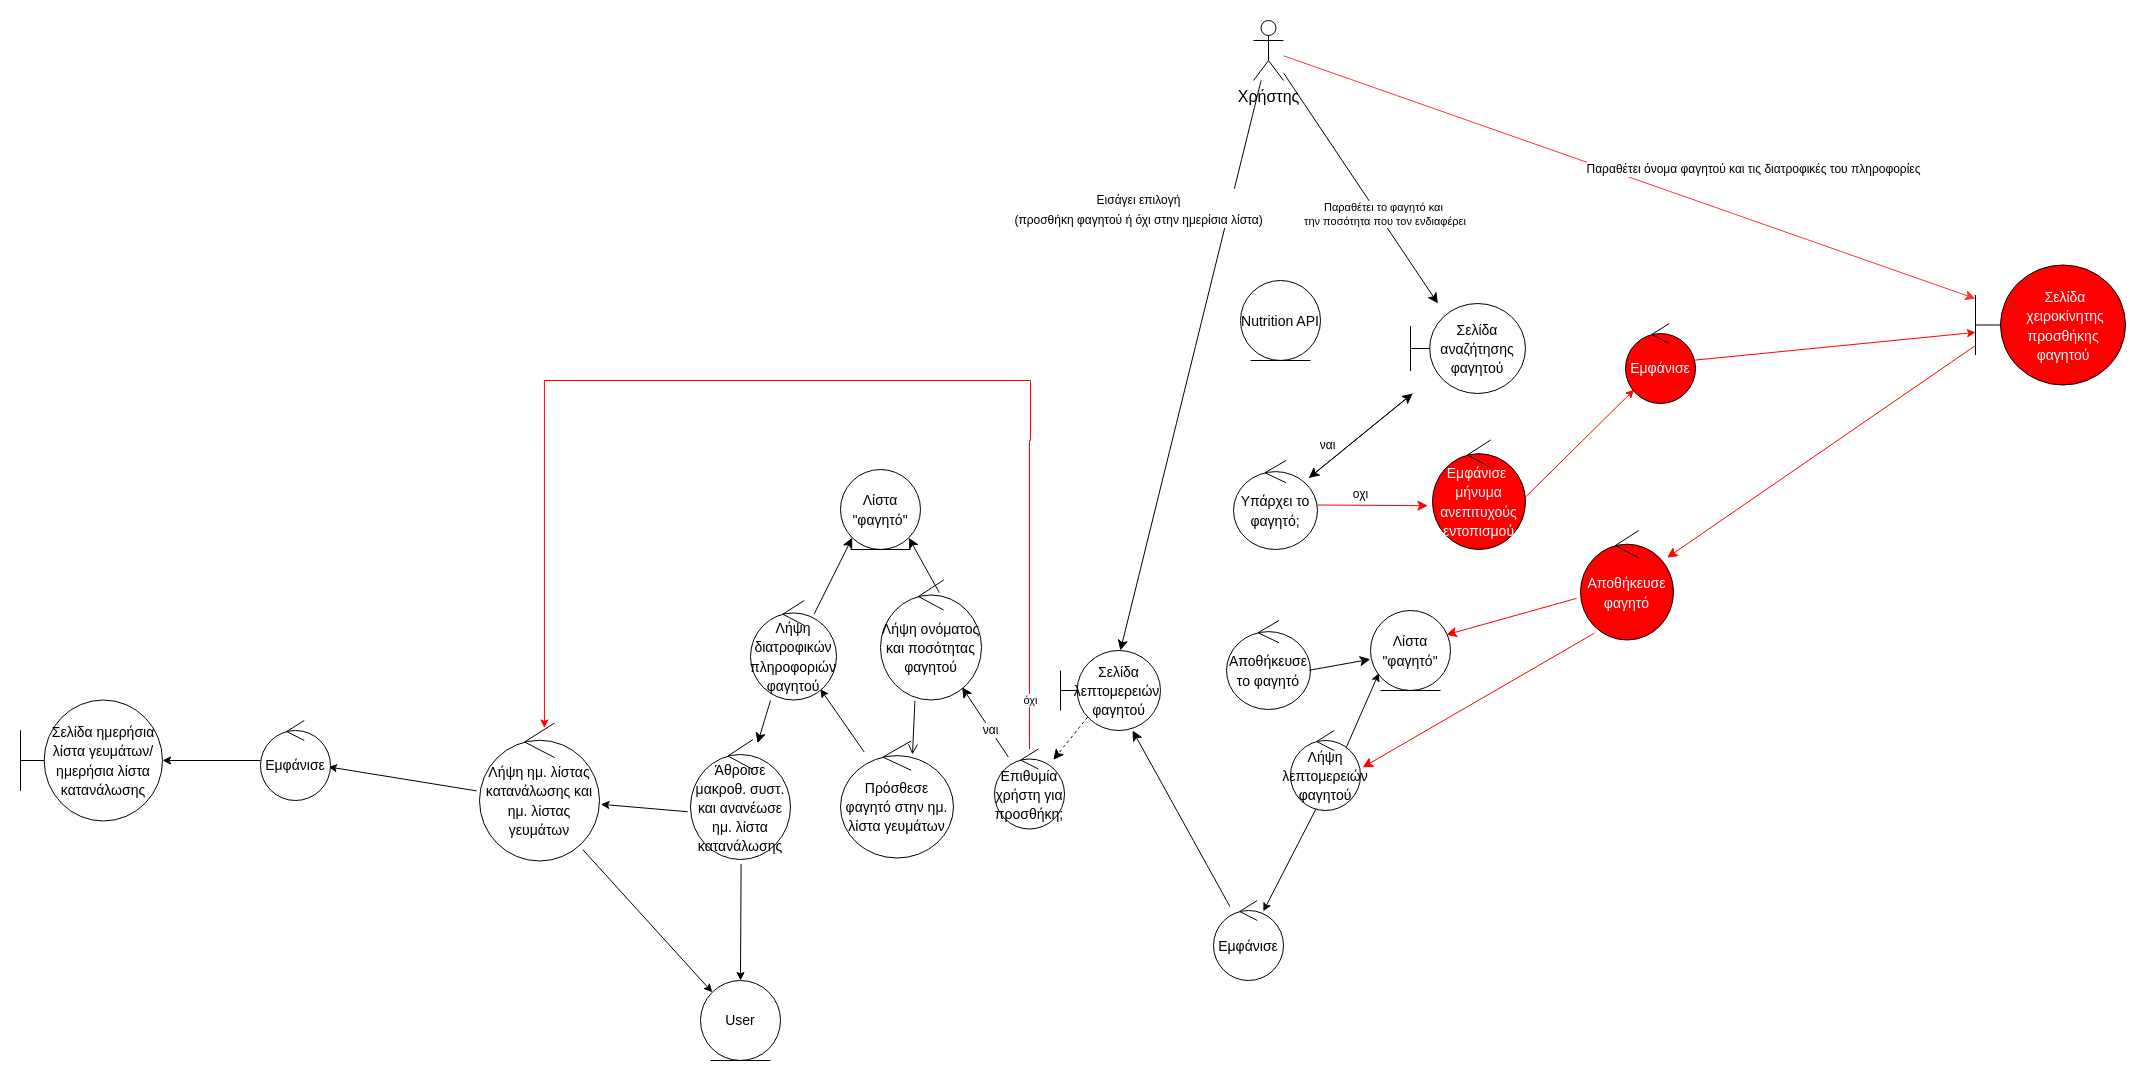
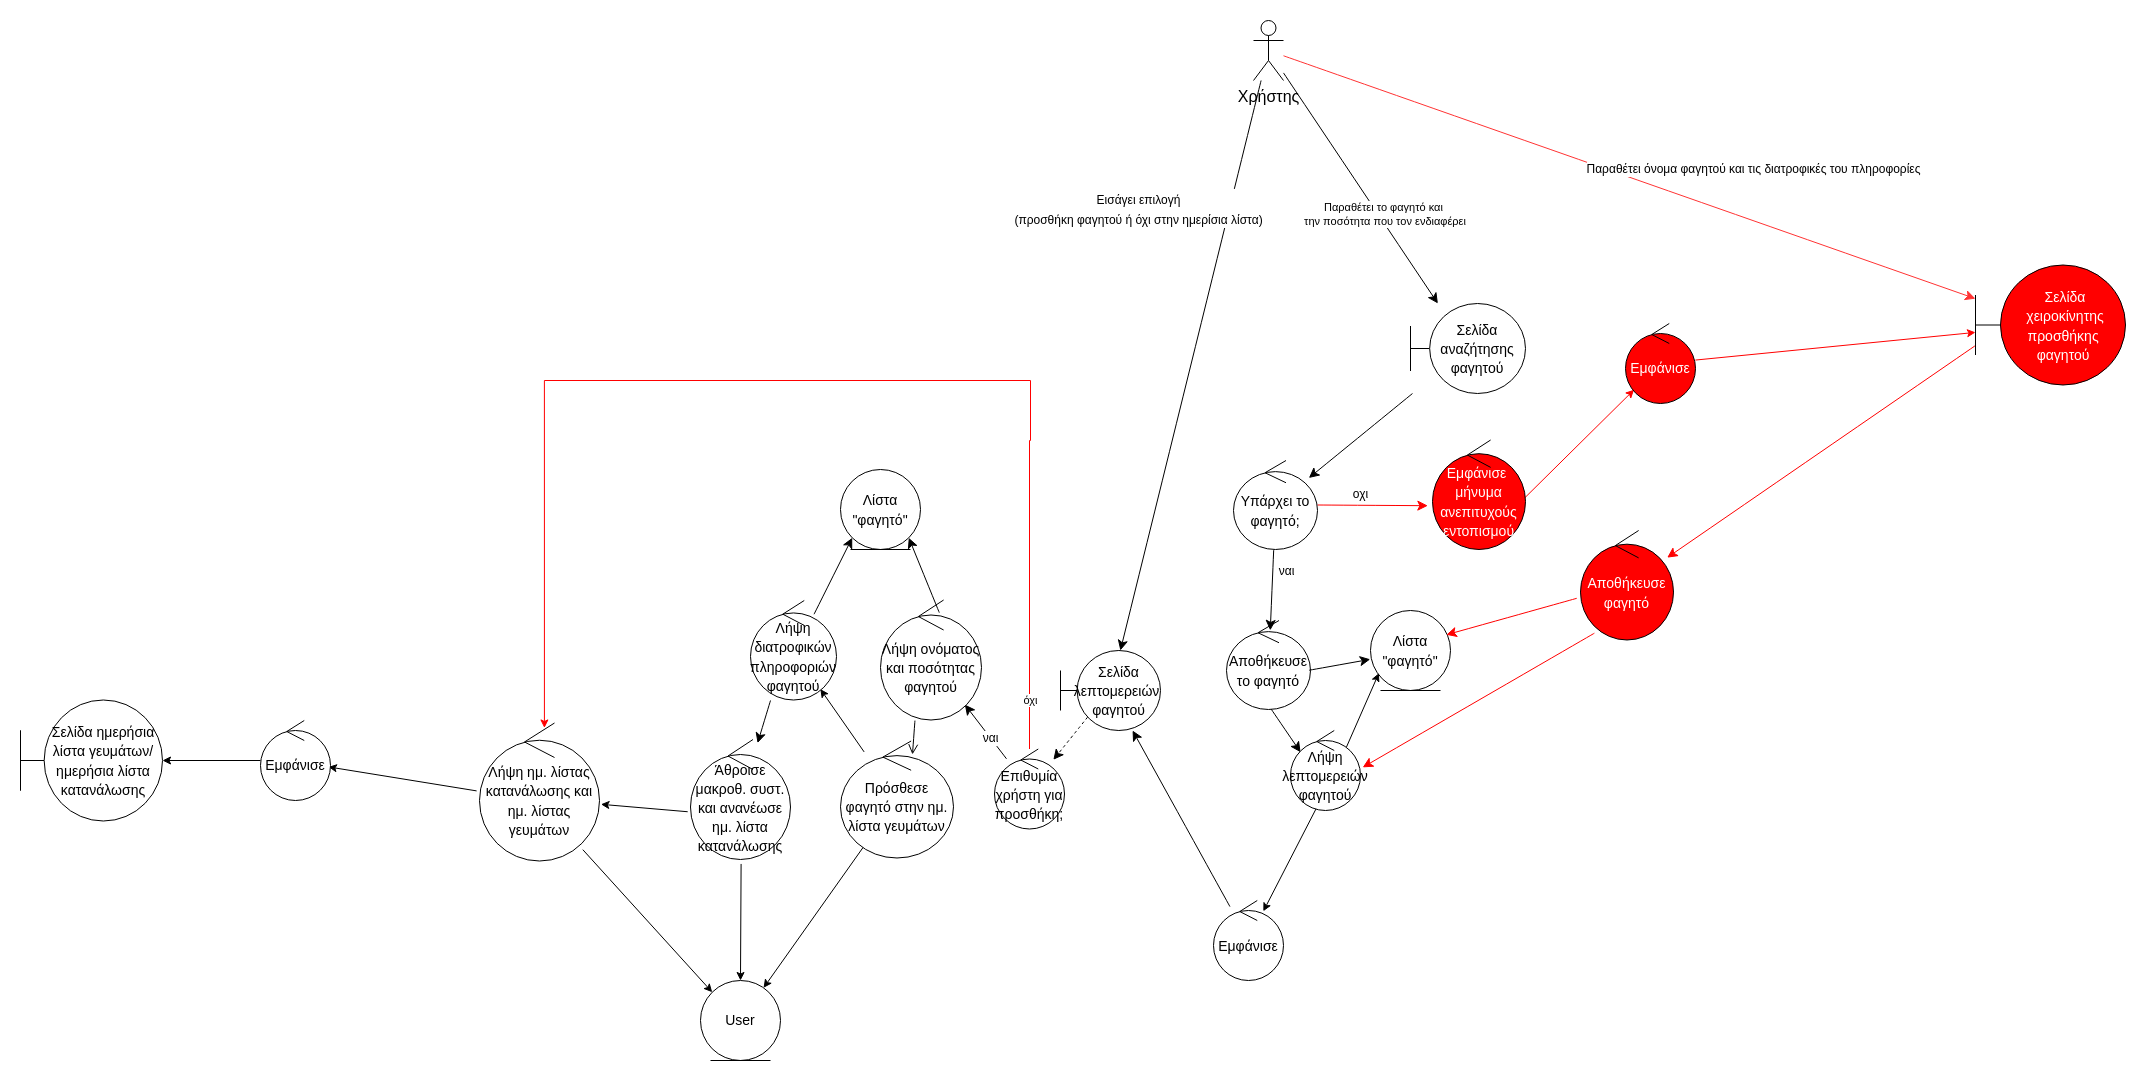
node "Nutrition API": removed
edge "Υπάρχει το φαγητό;" -> "Σελίδα αναζήτησης φαγητού": now "Υπάρχει το φαγητό;" -> "Αποθήκευσε το φαγητό"
node "Λήψη ονόματος και ποσότητας φαγητού": moved (931, 640) -> (931, 660)
edge "Αποθήκευσε το φαγητό" -> "Λήψη λεπτομερειών φαγητού": added
edge "Πρόσθεσε φαγητό στην ημ. λίστα γευμάτων" -> "User": added
